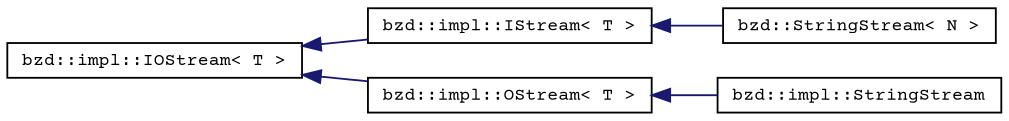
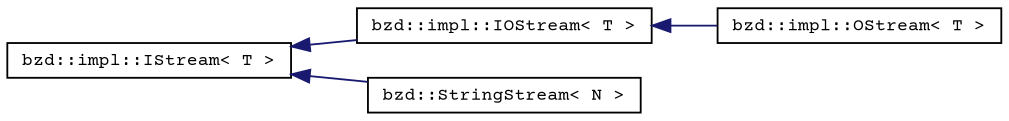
edge "bzd::impl::IStream< T >" -> "bzd::impl::IOStream< T >": reversed
node "bzd::impl::StringStream": removed
